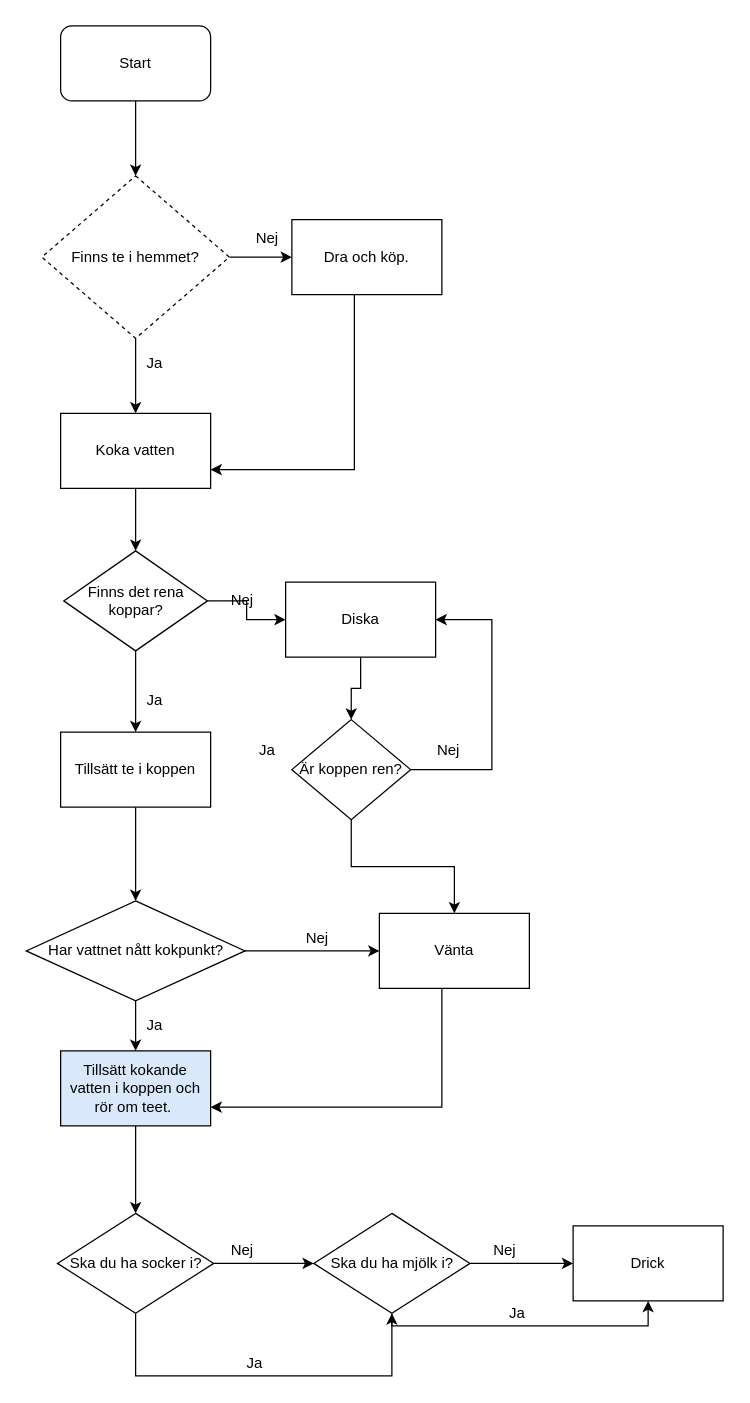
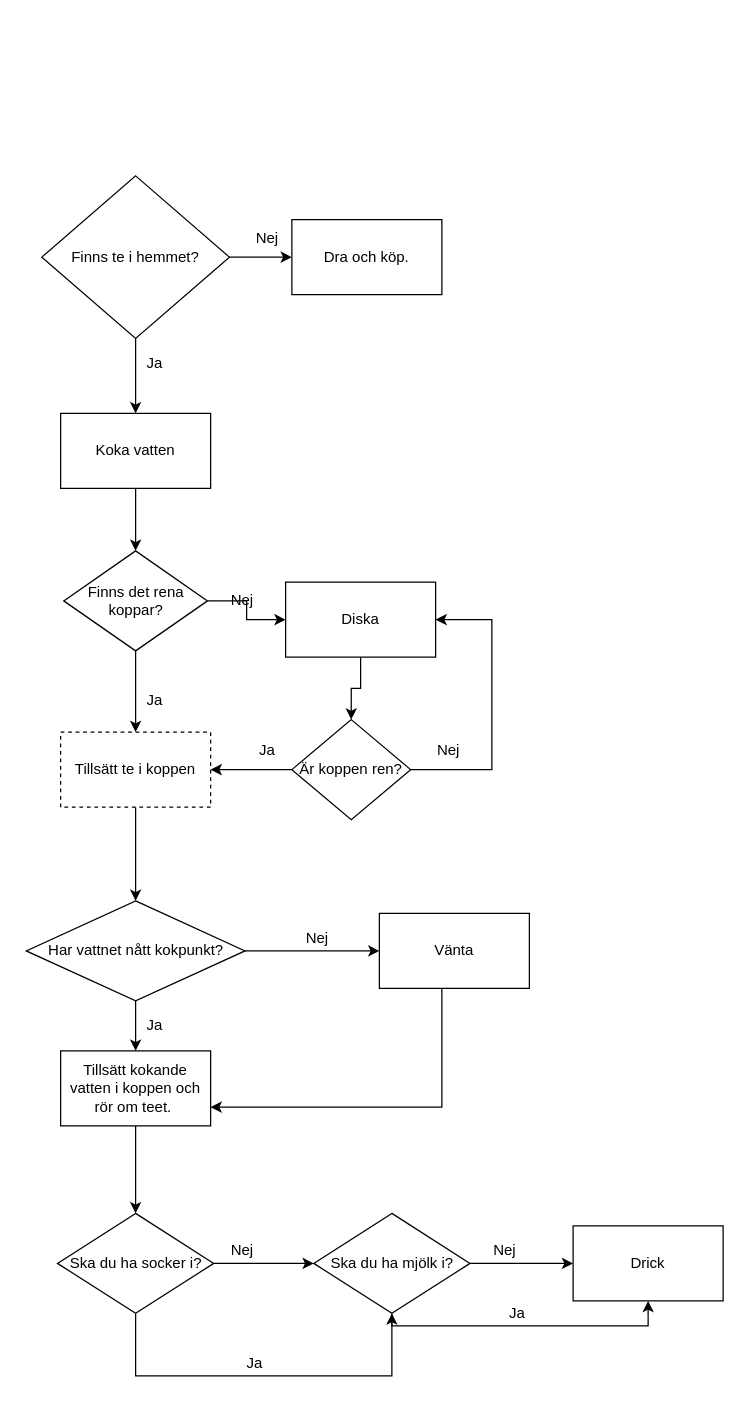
node "Start": removed
edge "Start" -> "Finns te i hemmet?": removed
node "Finns te i hemmet?": style dashed -> solid
edge "Dra och köp." -> "Koka vatten": removed
node "Tillsätt te i koppen": style solid -> dashed
edge "Är koppen ren?" -> "Vänta": now "Är koppen ren?" -> "Tillsätt te i koppen"
node "Tillsätt kokande vatten i koppen och rör om teet.": fillcolor #dae8fc -> #ffffff
